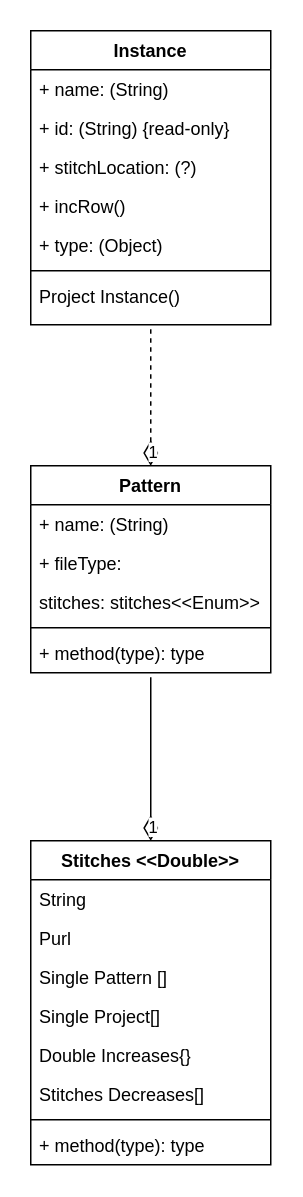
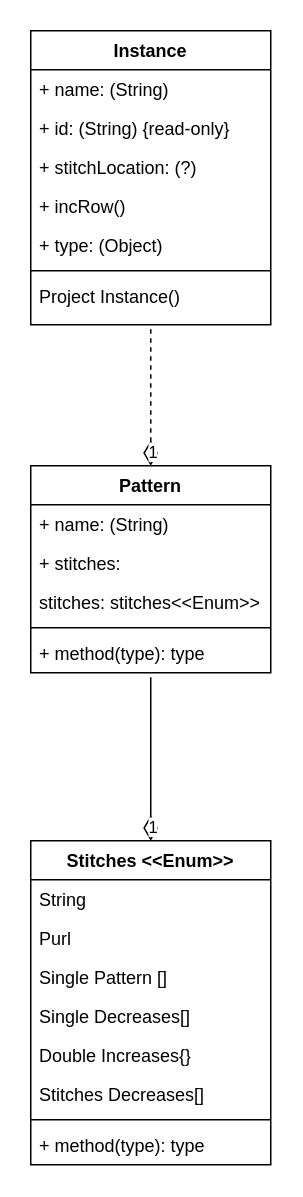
node "+ fileType:": label "+ fileType:" -> "+ stitches:"
node "Stitches <<Double>>": label "Stitches <<Double>>" -> "Stitches <<Enum>>"
node "Single Project[]": label "Single Project[]" -> "Single Decreases[]"
